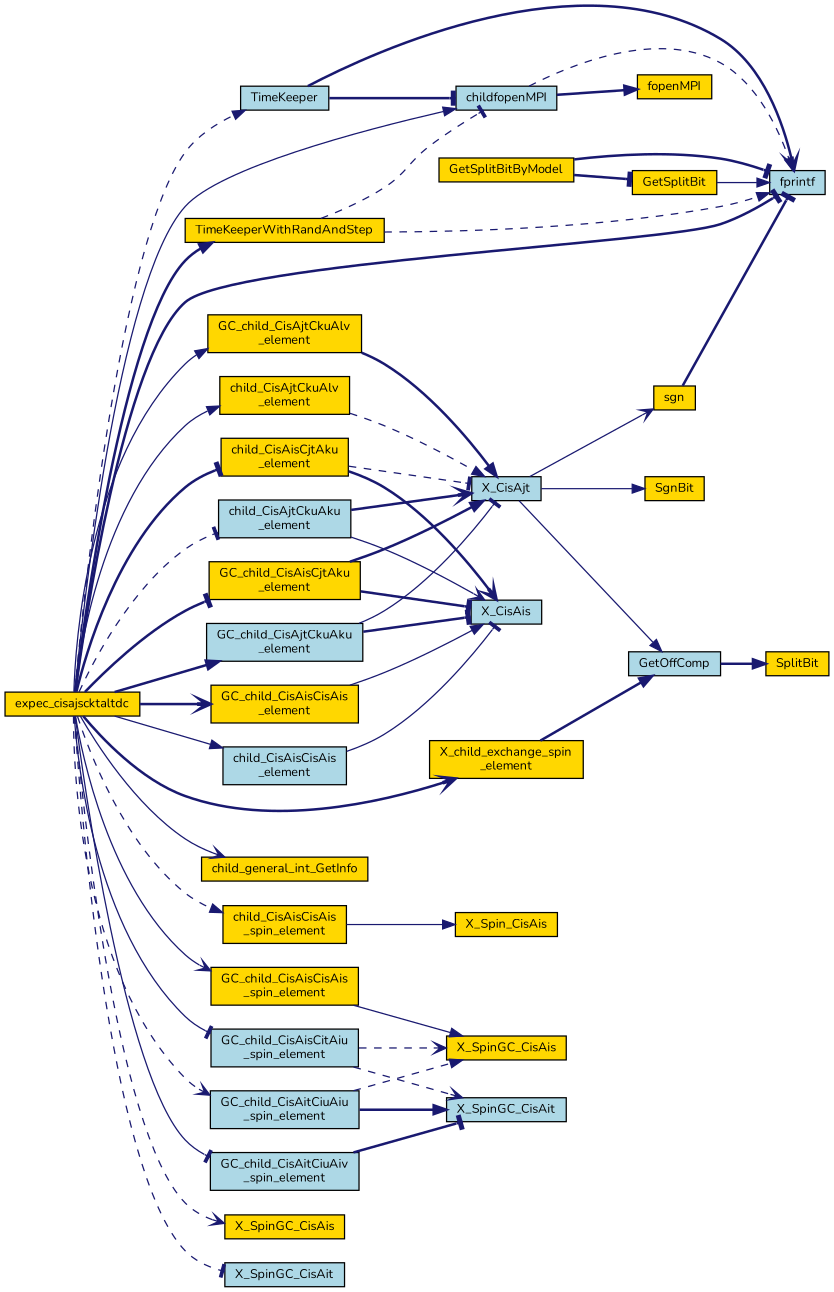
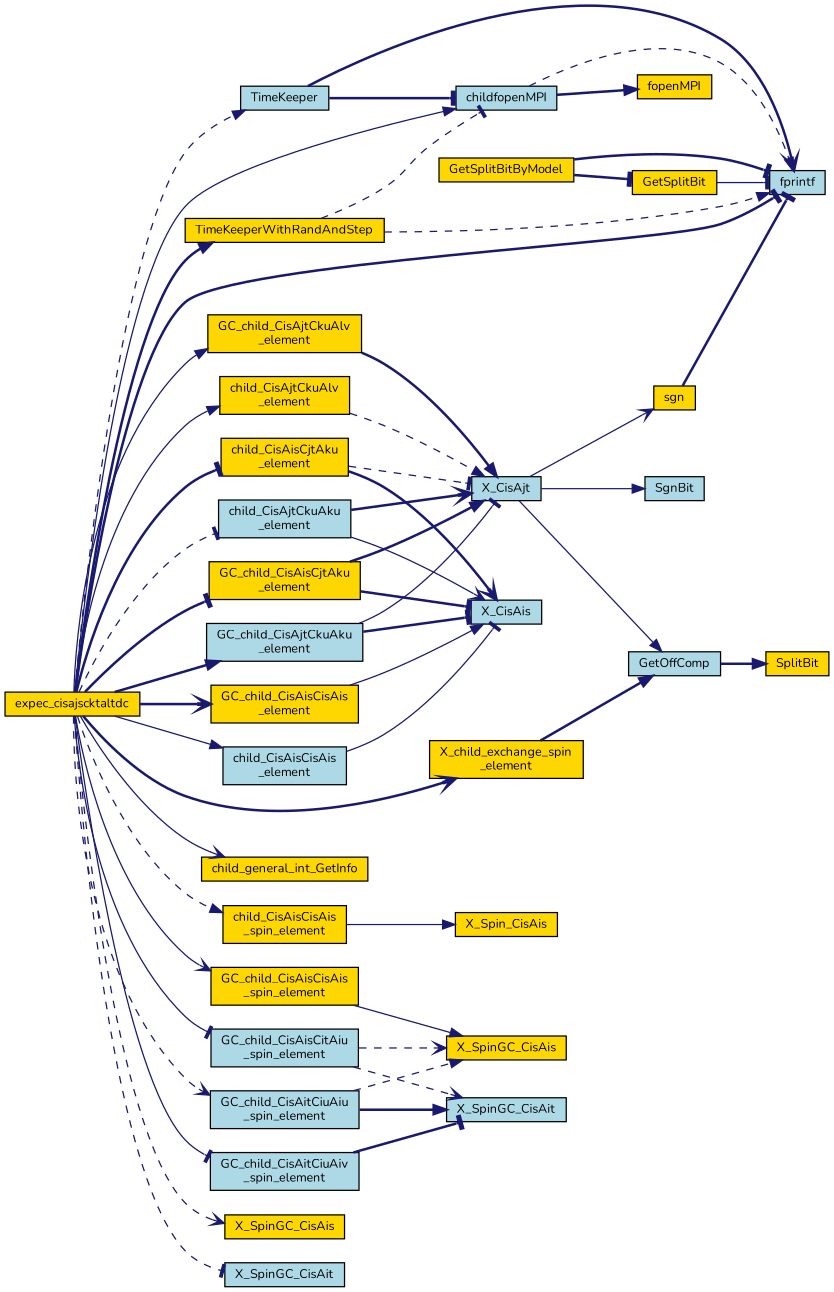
edge "GetSplitBit" -> "fprintf": arrowhead normal -> tee
node "SgnBit": fillcolor gold -> lightblue
